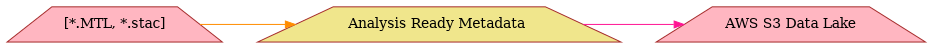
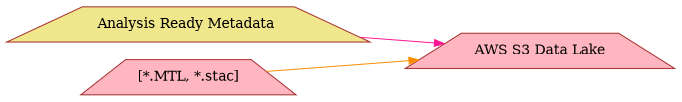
edge "[*.MTL, *.stac]" -> "Analysis Ready Metadata": now "[*.MTL, *.stac]" -> "AWS S3 Data Lake"
